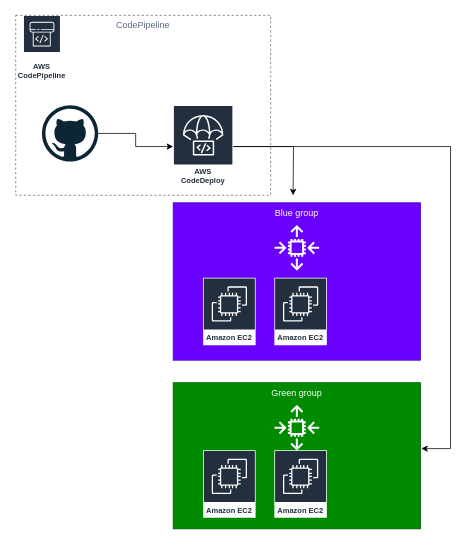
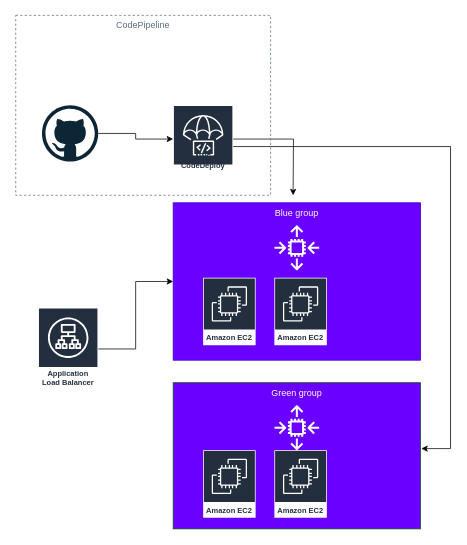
node "AWS CodePipeline": removed
node "AWS CodeDeploy": size 60x83 -> 60x68
edge "Application Load Balancer" -> "Blue group": added
node "Application Load Balancer": added
node "Green group": fillcolor #008a00 -> #6a00ff
